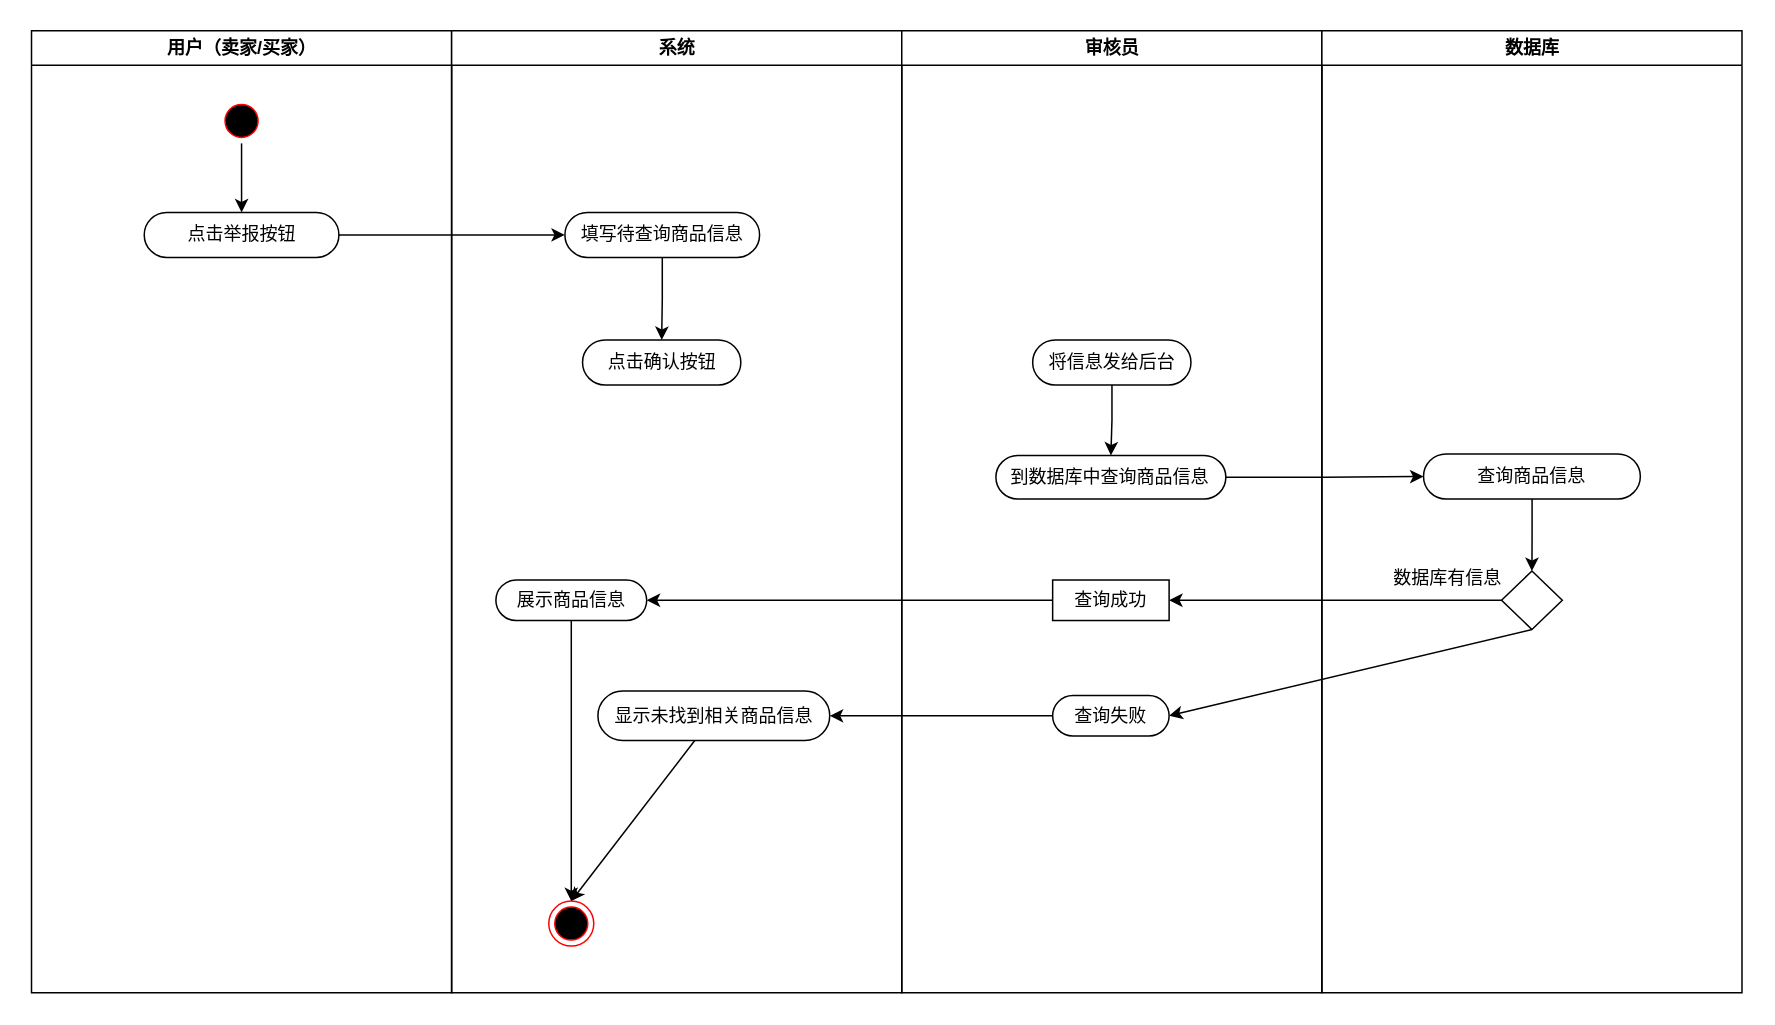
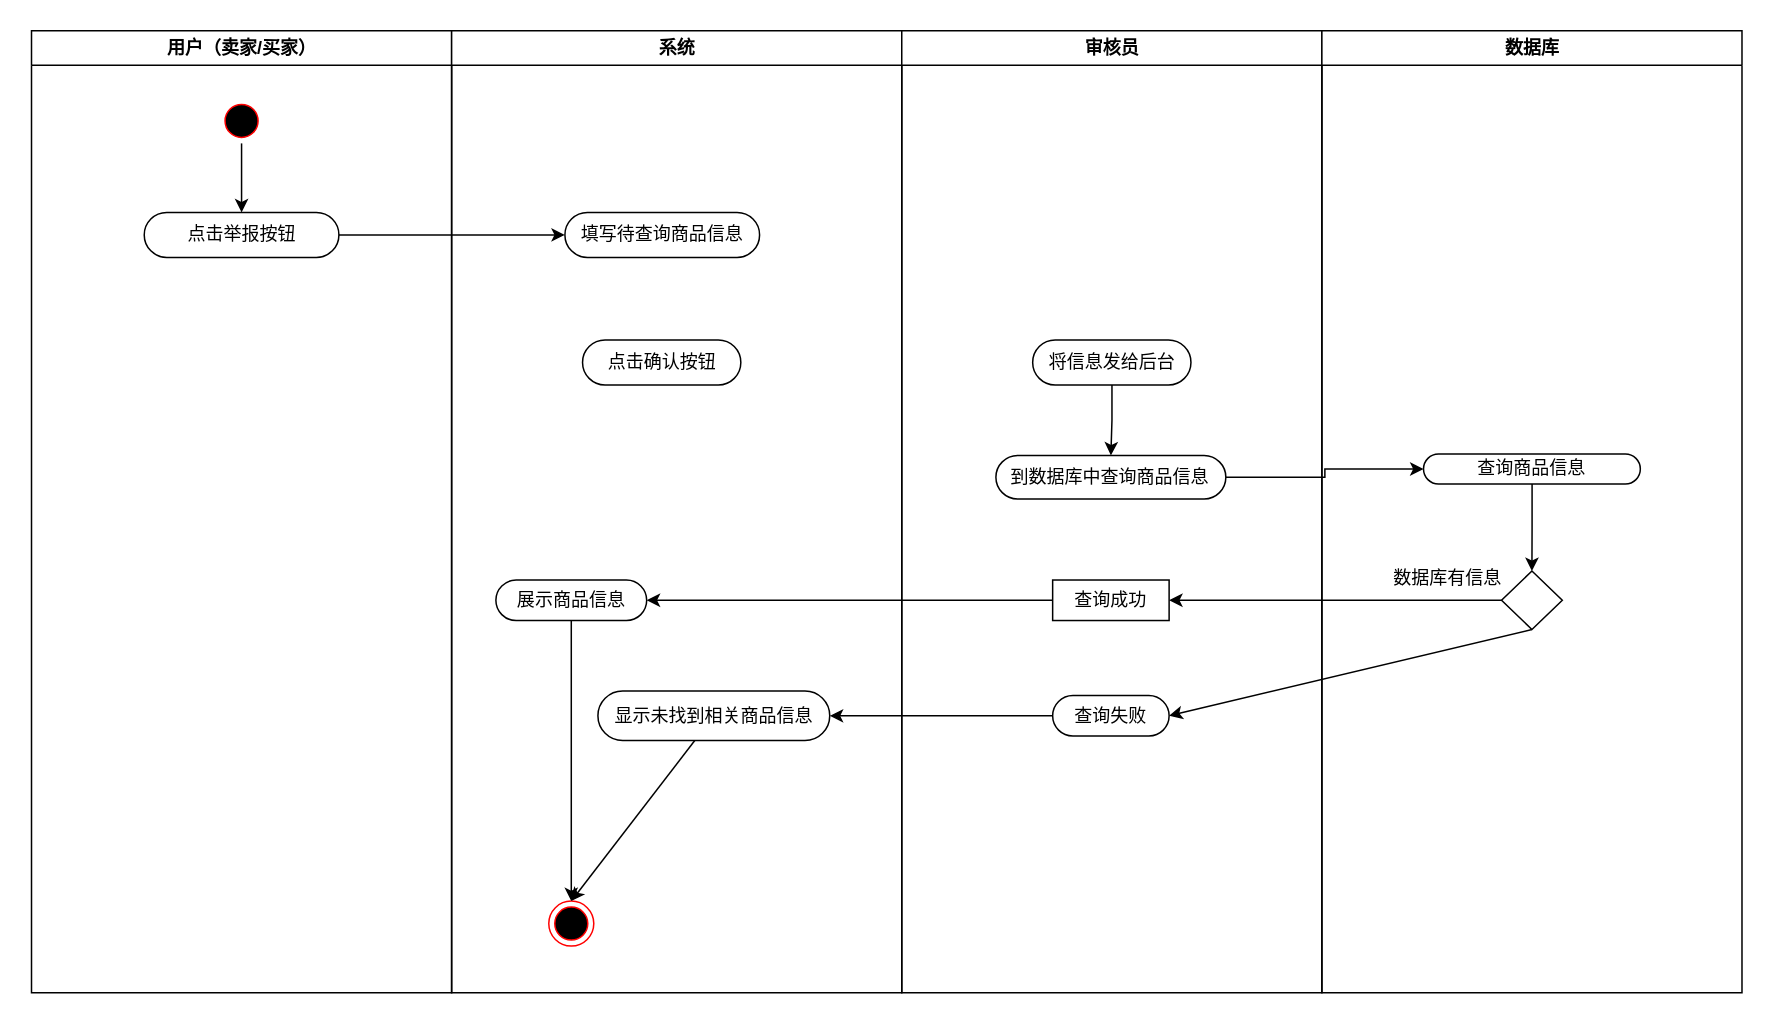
edge "填写待查询商品信息" -> "点击确认按钮": removed
node "查询商品信息": size 217x45 -> 217x30
